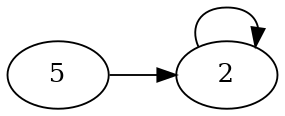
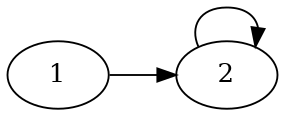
node "5": label "5" -> "1"
